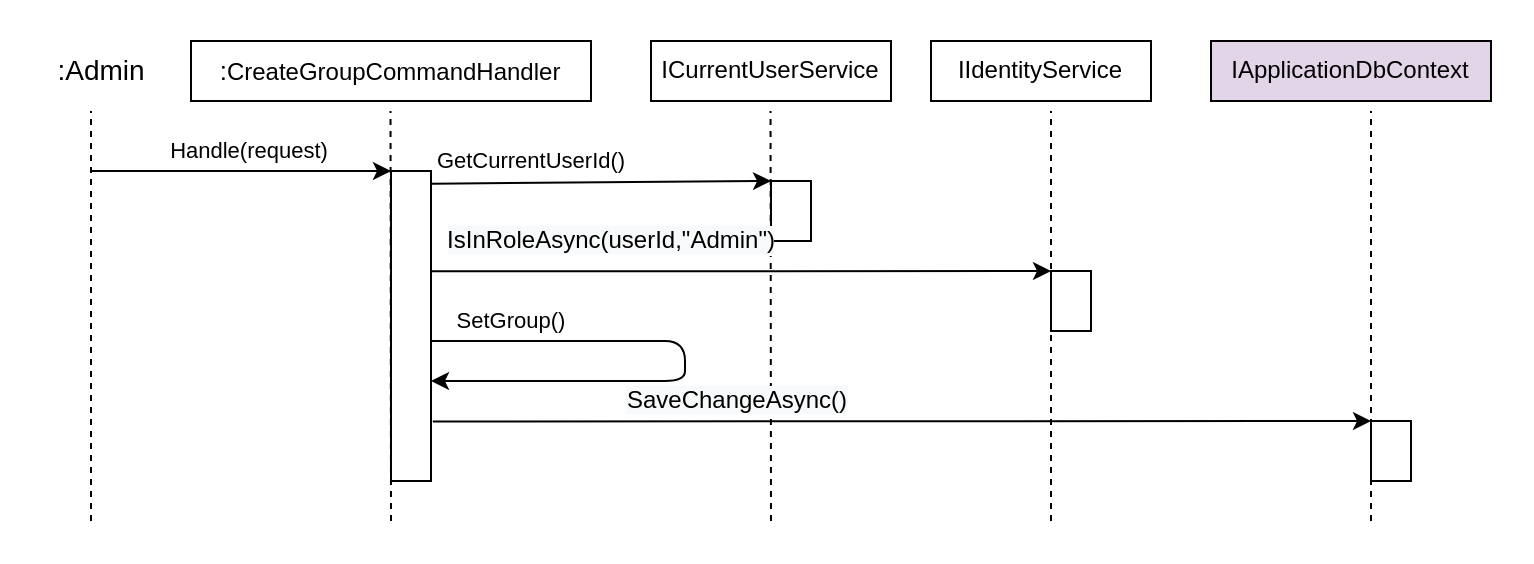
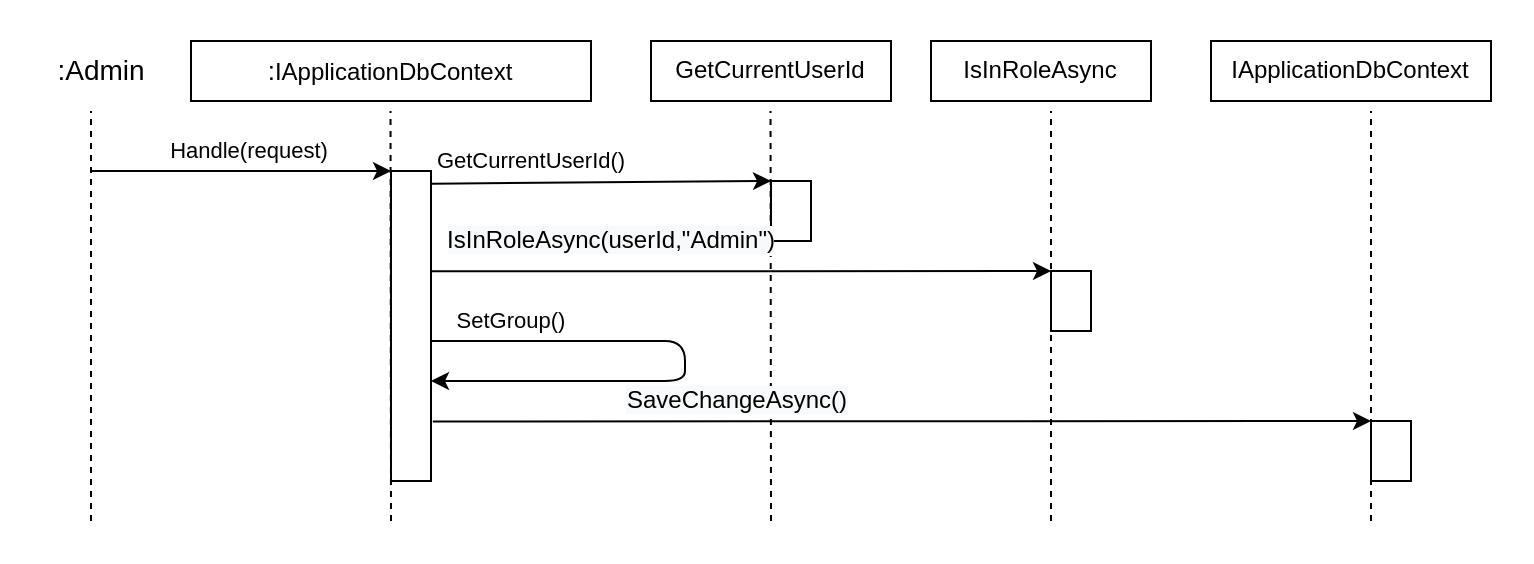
node ":CreateGroupCommandHandler": label ":CreateGroupCommandHandler" -> ":IApplicationDbContext"
node "ICurrentUserService": label "ICurrentUserService" -> "GetCurrentUserId"
node "IIdentityService": label "IIdentityService" -> "IsInRoleAsync"
node "IApplicationDbContext": fillcolor #e1d5e7 -> #ffffff
